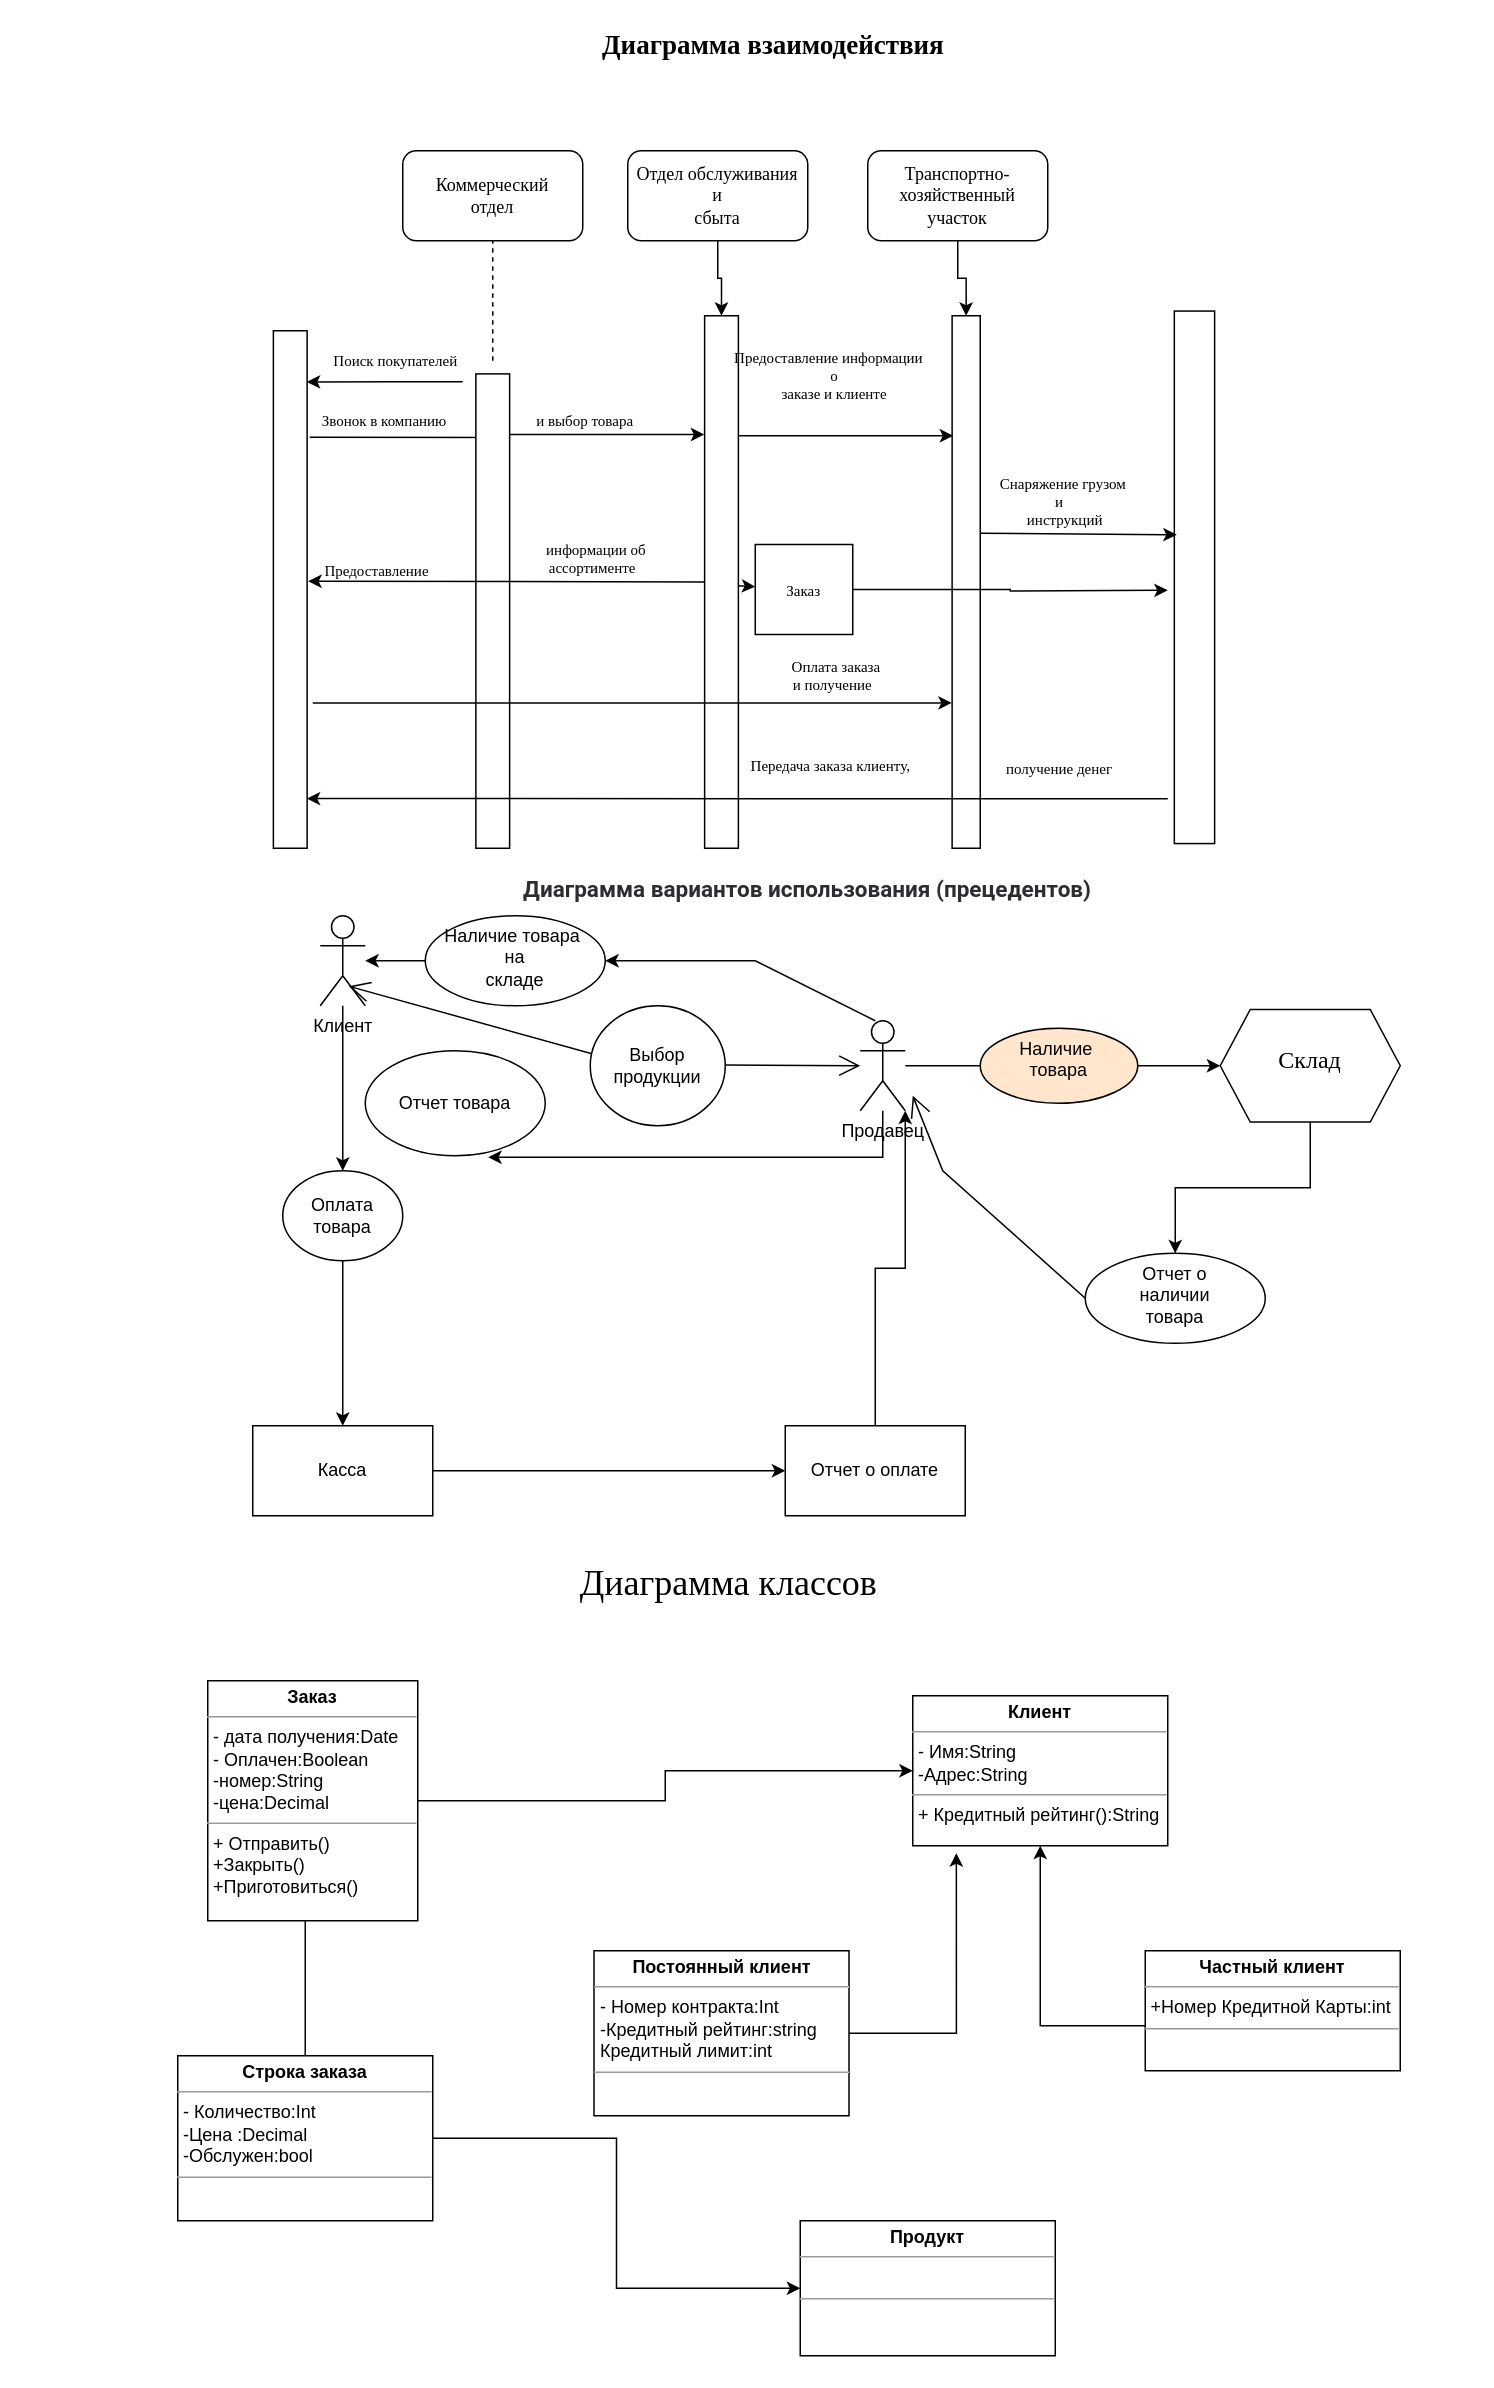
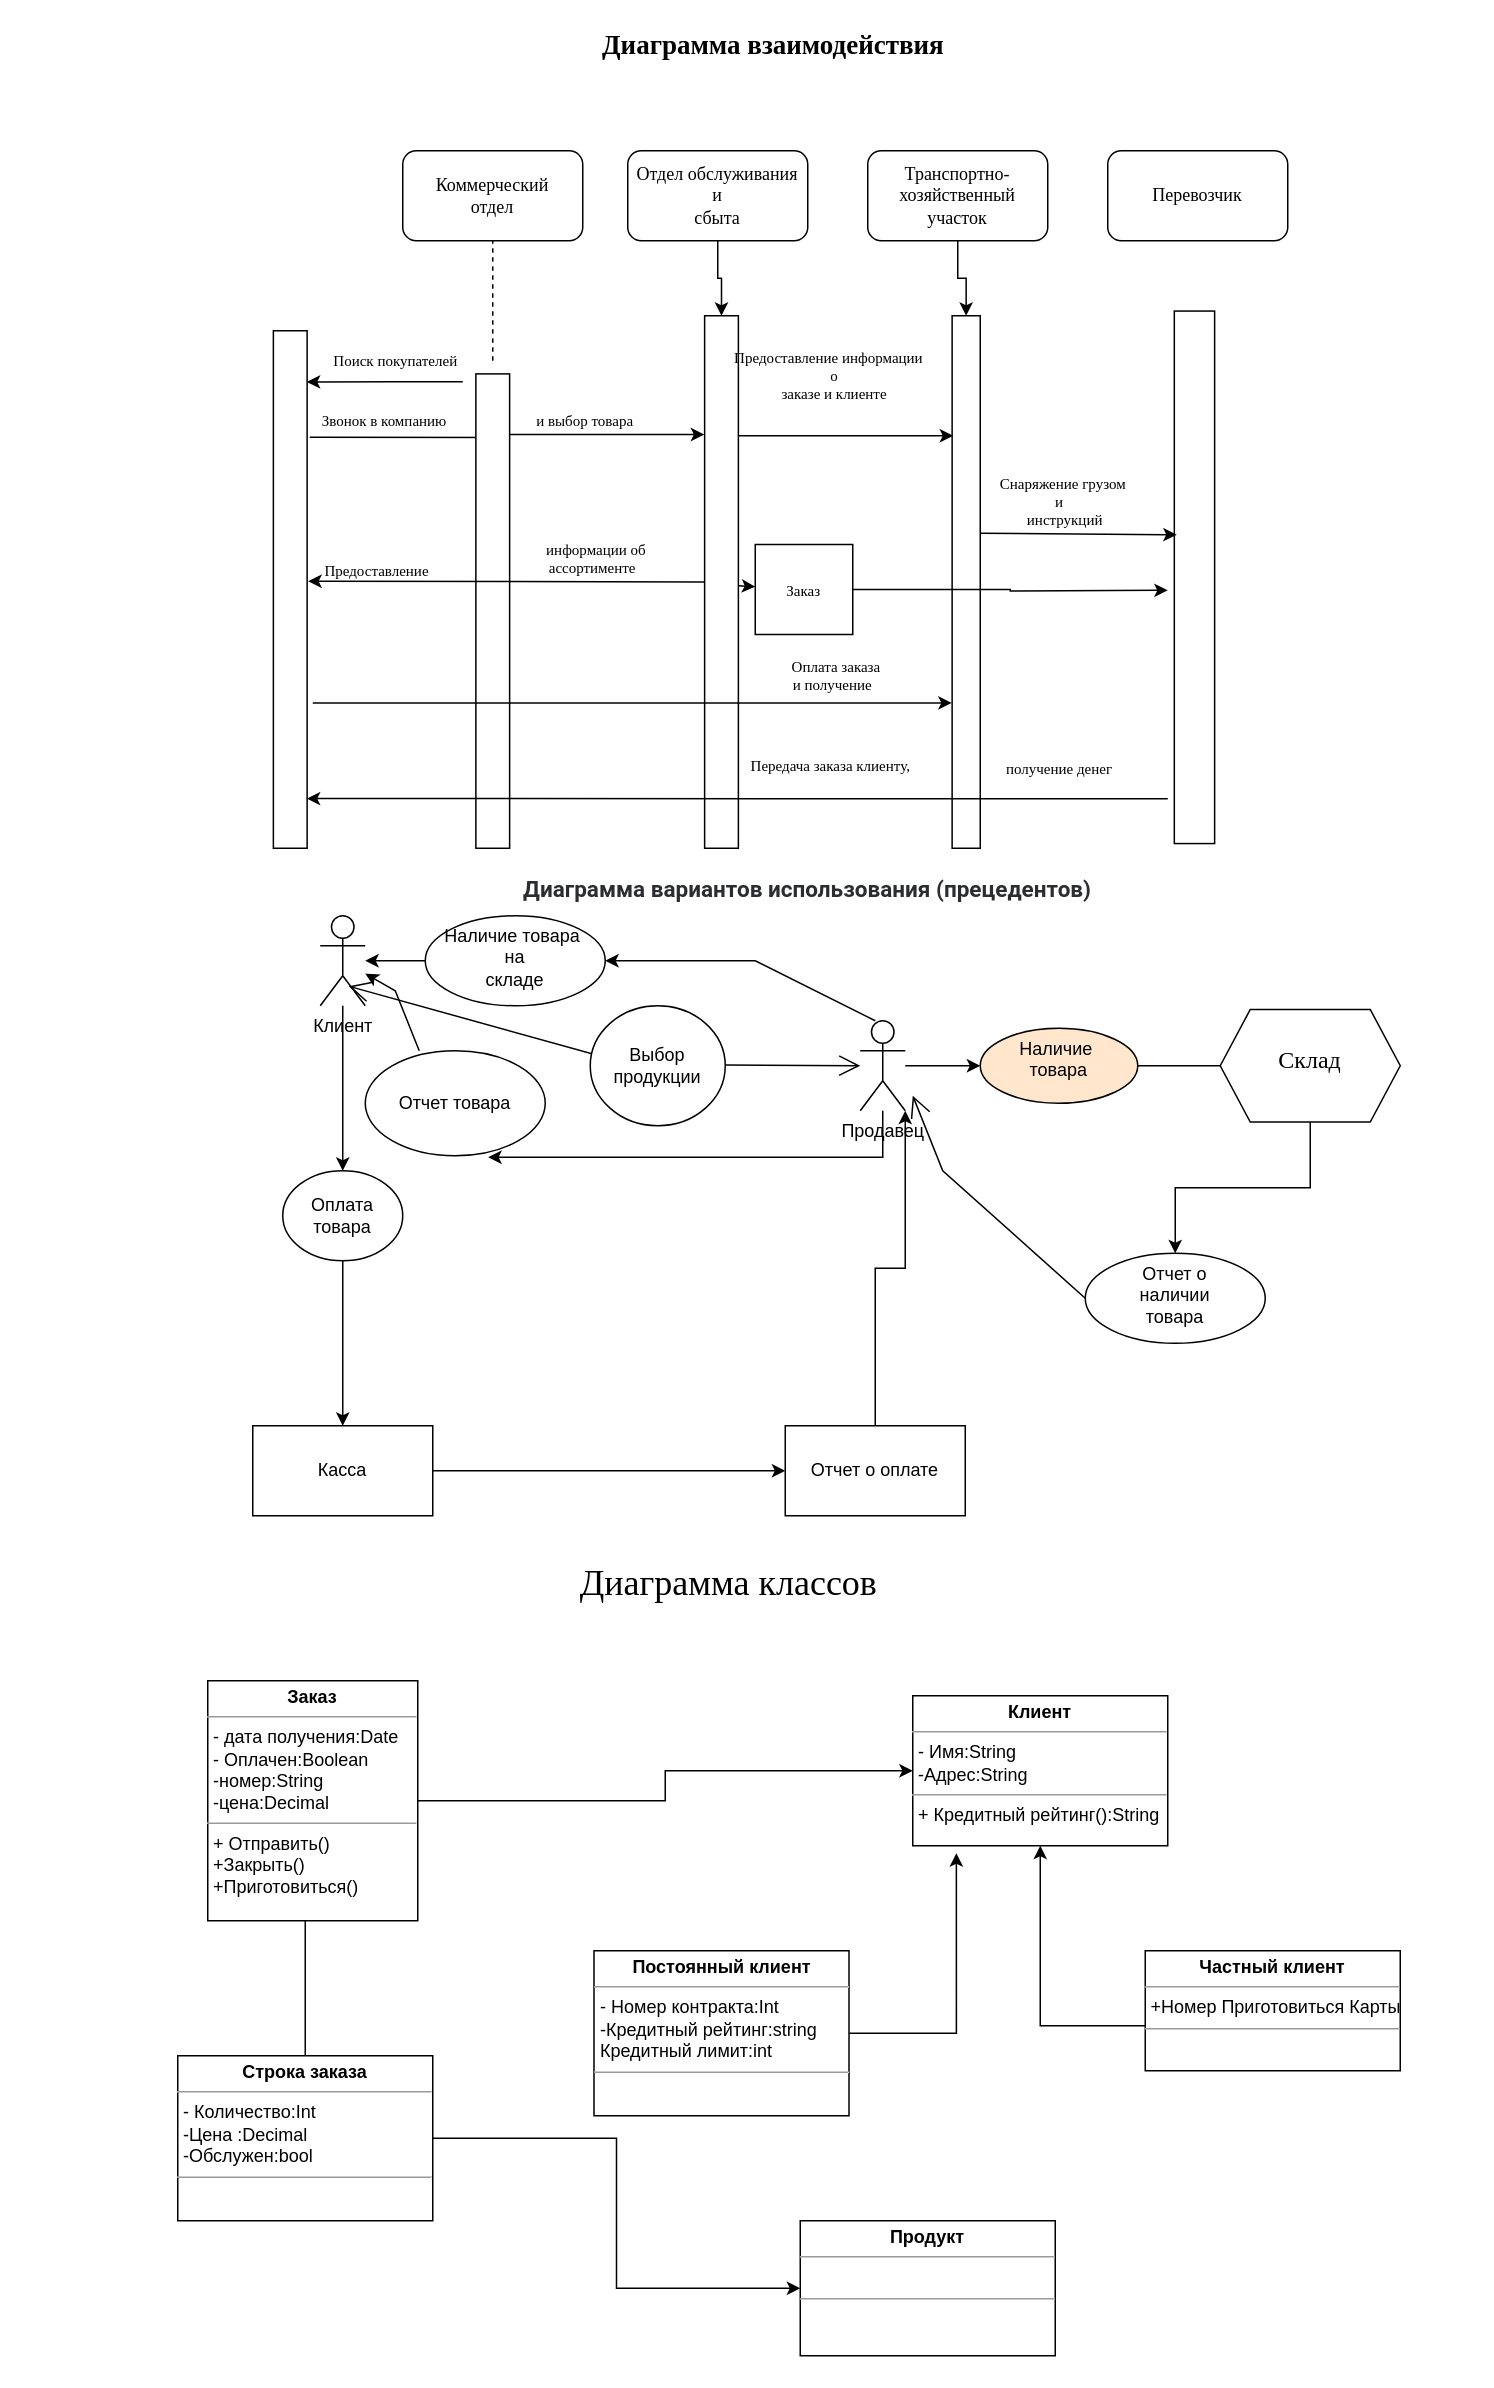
node "Перевозчик": added
edge "Отчет товара" -> "Клиент": added
edge "Продавец" -- "Наличие товара": arrowhead none -> classic
edge "Наличие товара" -> "Склад": arrowhead classic -> none
node "Частный клиент +Номер Кредитной Карты:int": label "Частный клиент +Номер Кредитной Карты:int" -> "Частный клиент +Номер Приготовиться Карты:int"
